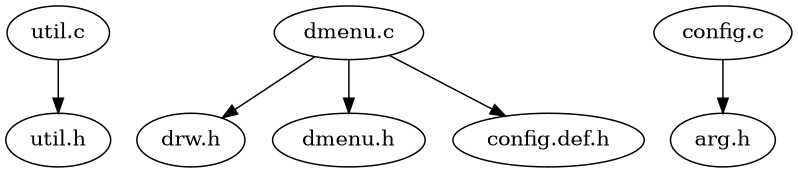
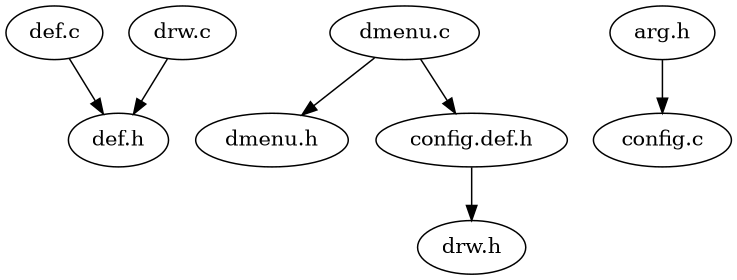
node "util.c": label "util.c" -> "def.c"
node "drw.c": added
edge "config.c" -> "arg.h": reversed
edge "dmenu.c" -> "drw.h": now "config.def.h" -> "drw.h"
node "util.h": label "util.h" -> "def.h"
